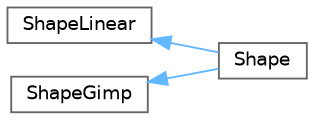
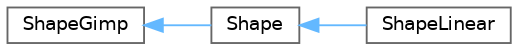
edge "Shape" -> "ShapeLinear": reversed
